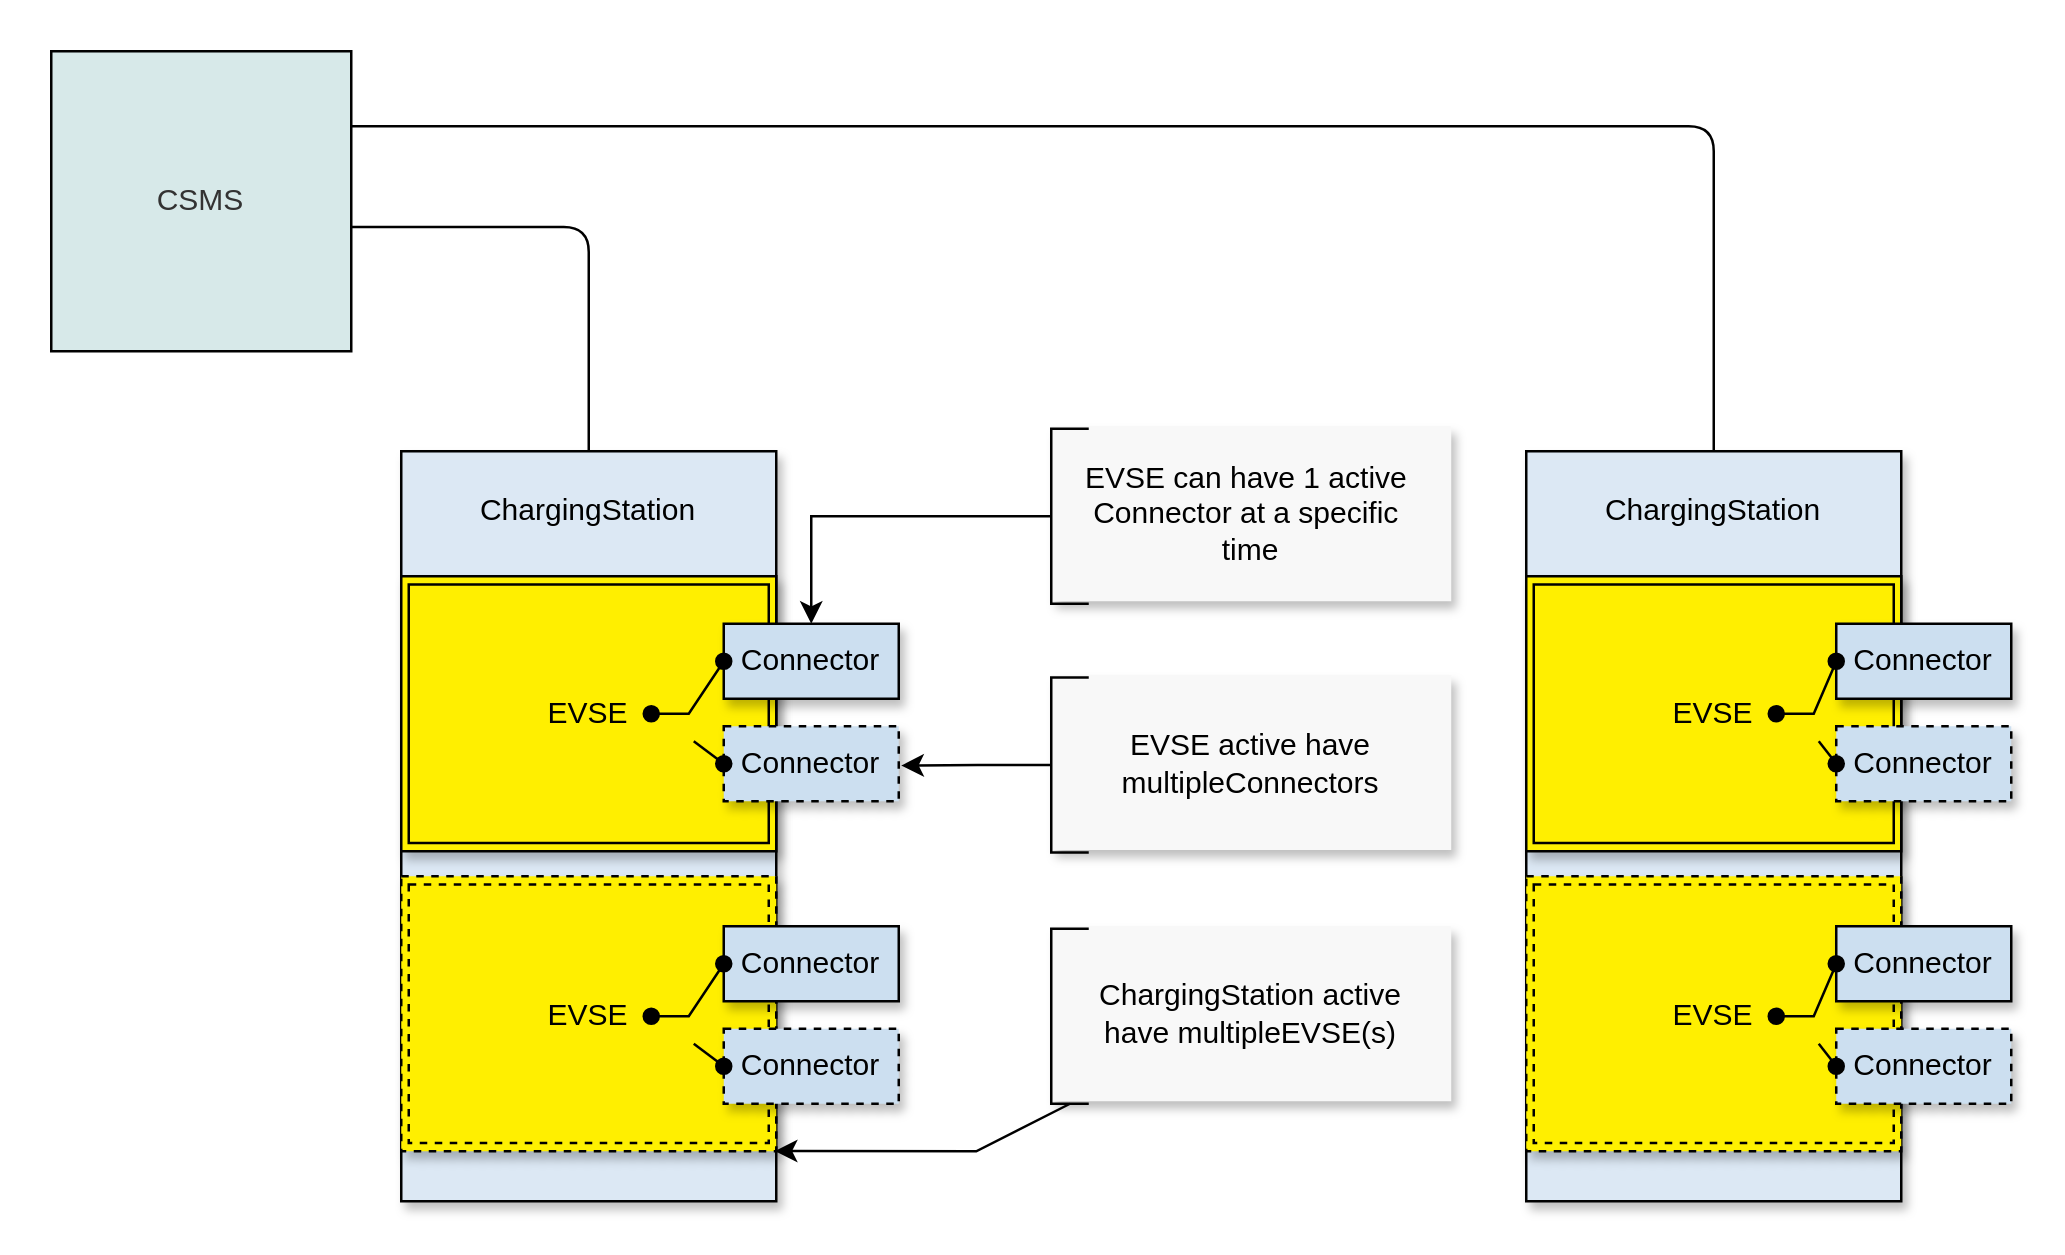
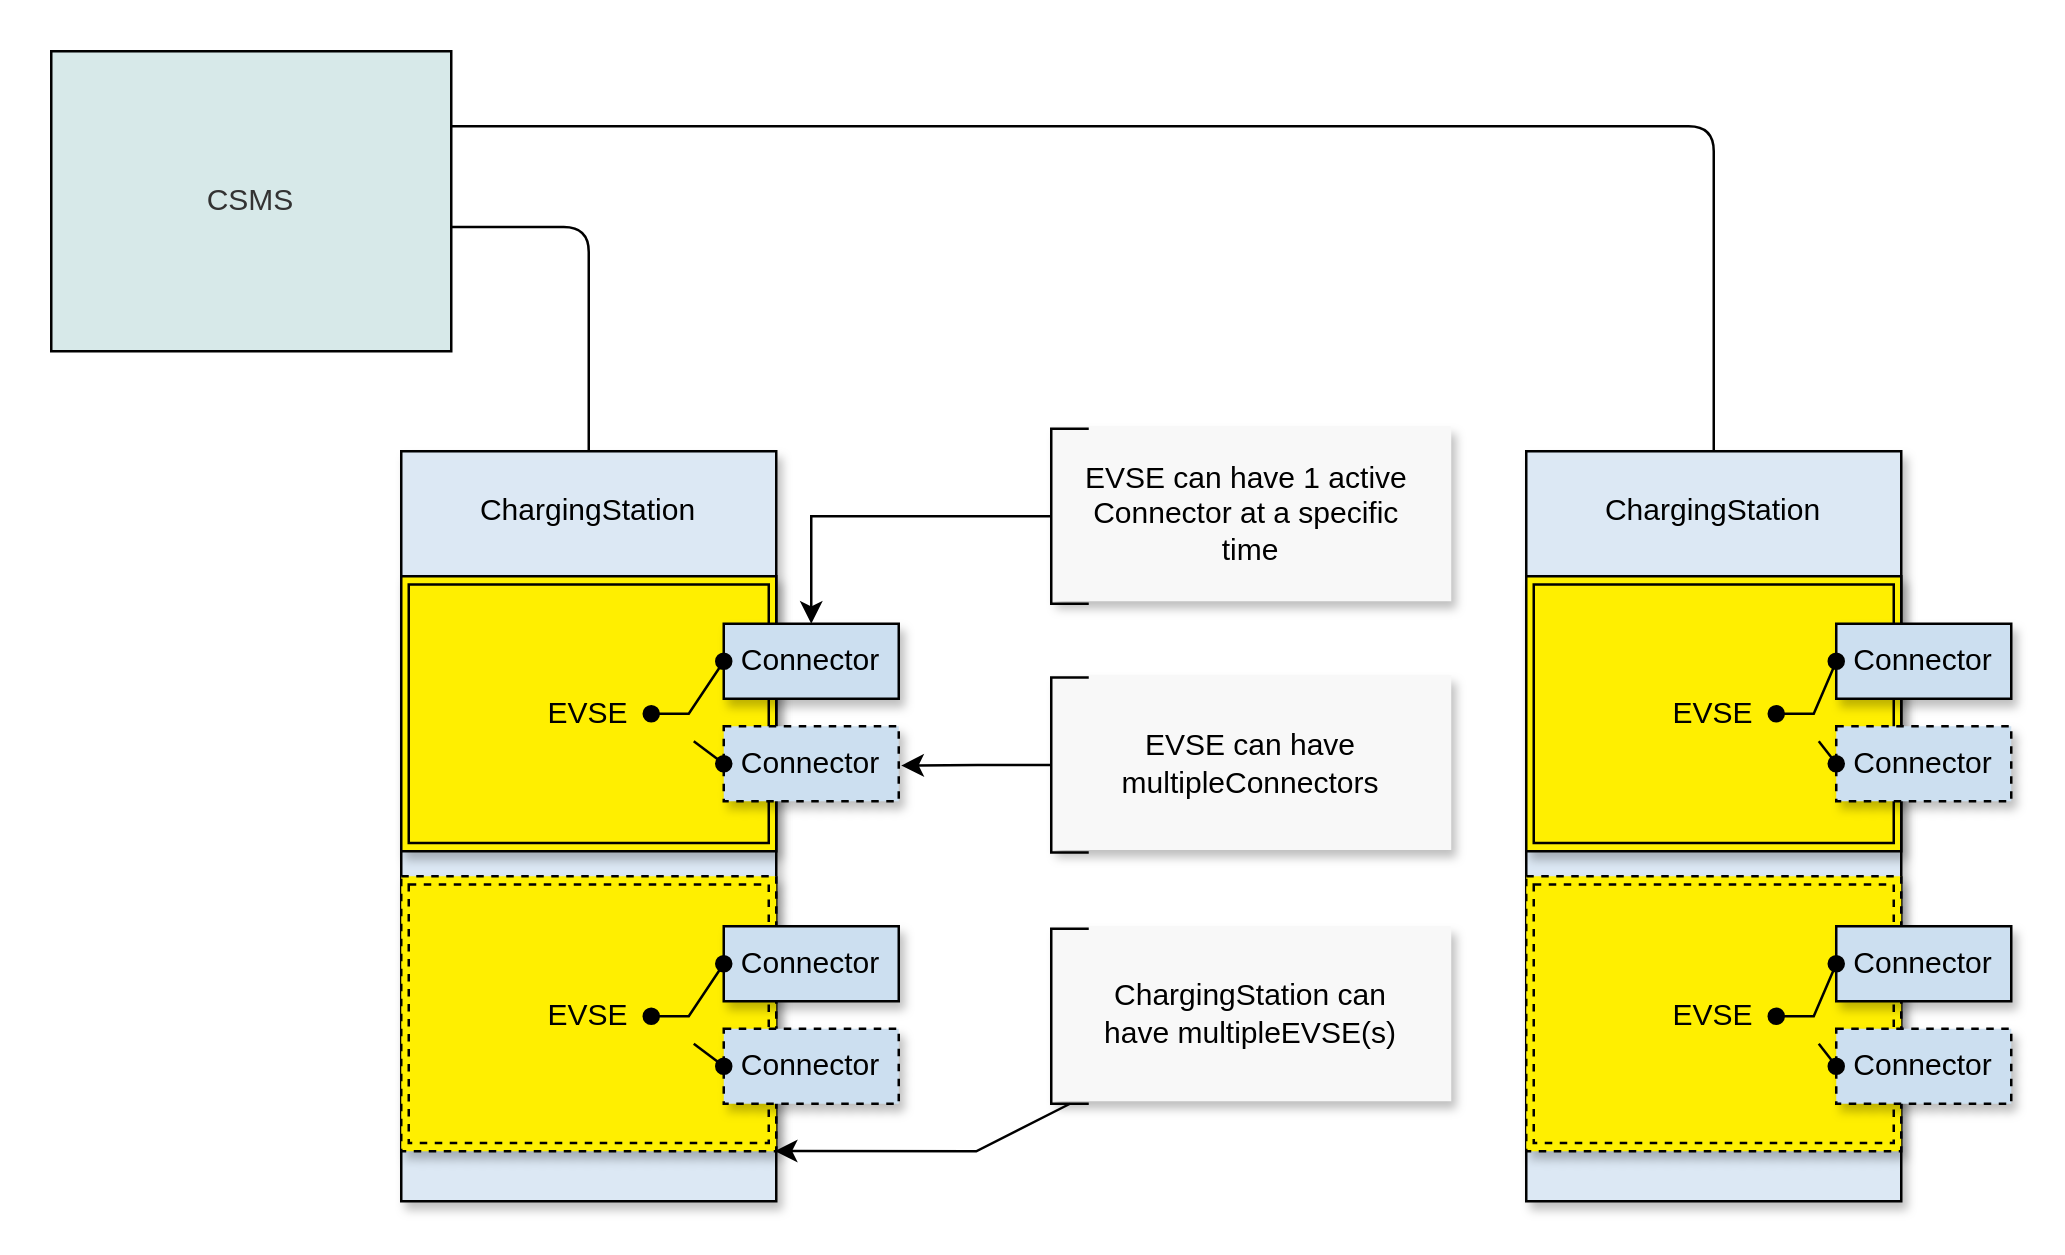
node "CSMS": size 300x300 -> 400x300
node "EVSE active have multipleConnectors": label "EVSE active have multipleConnectors" -> "EVSE can have multipleConnectors"
node "ChargingStation active have multipleEVSE(s)": label "ChargingStation active have multipleEVSE(s)" -> "ChargingStation can have multipleEVSE(s)"
